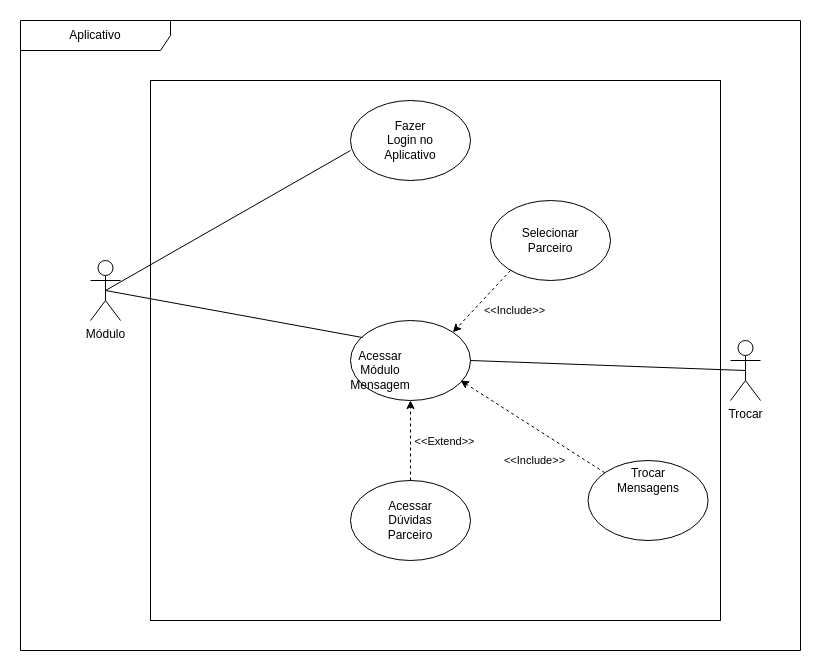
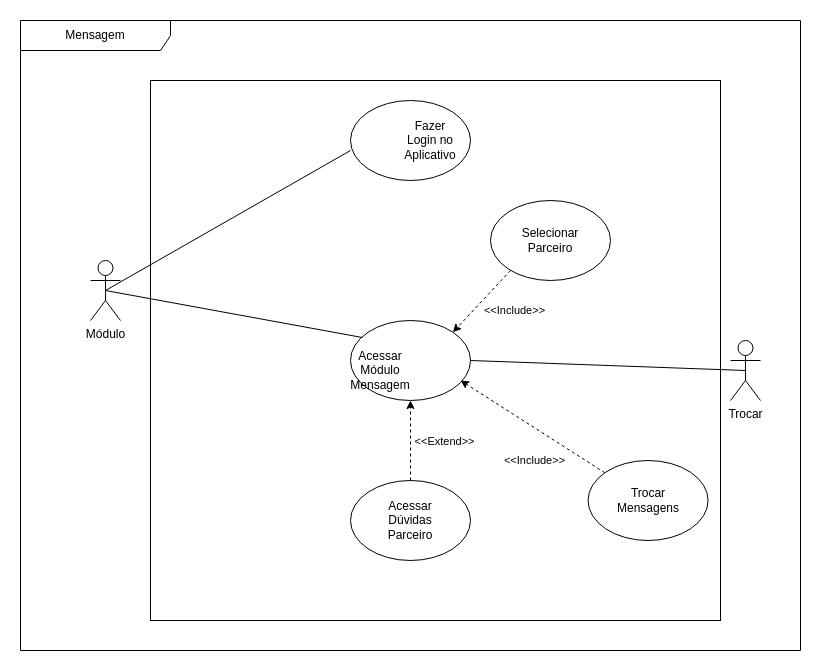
node "Aplicativo": label "Aplicativo" -> "Mensagem"
node "Fazer Login no Aplicativo": moved (411, 141) -> (431, 141)
node "Trocar Mensagens": moved (648, 481) -> (648, 501)
